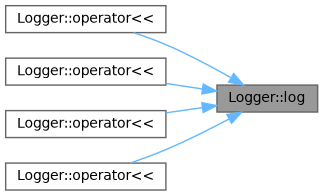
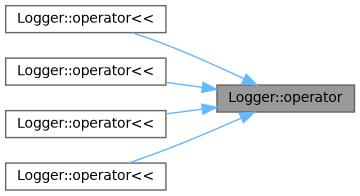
node "Logger::log": label "Logger::log" -> "Logger::operator"
